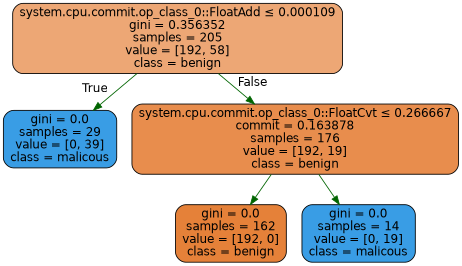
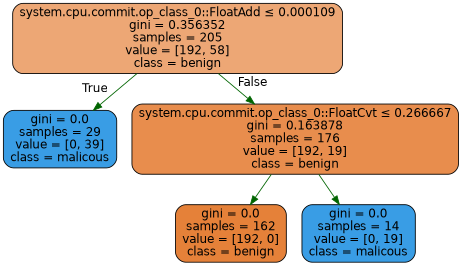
node "system.cpu.commit.op_class_0::FloatCvt ≤ 0.266667": text "commit = 0.163878" -> "gini = 0.163878"
